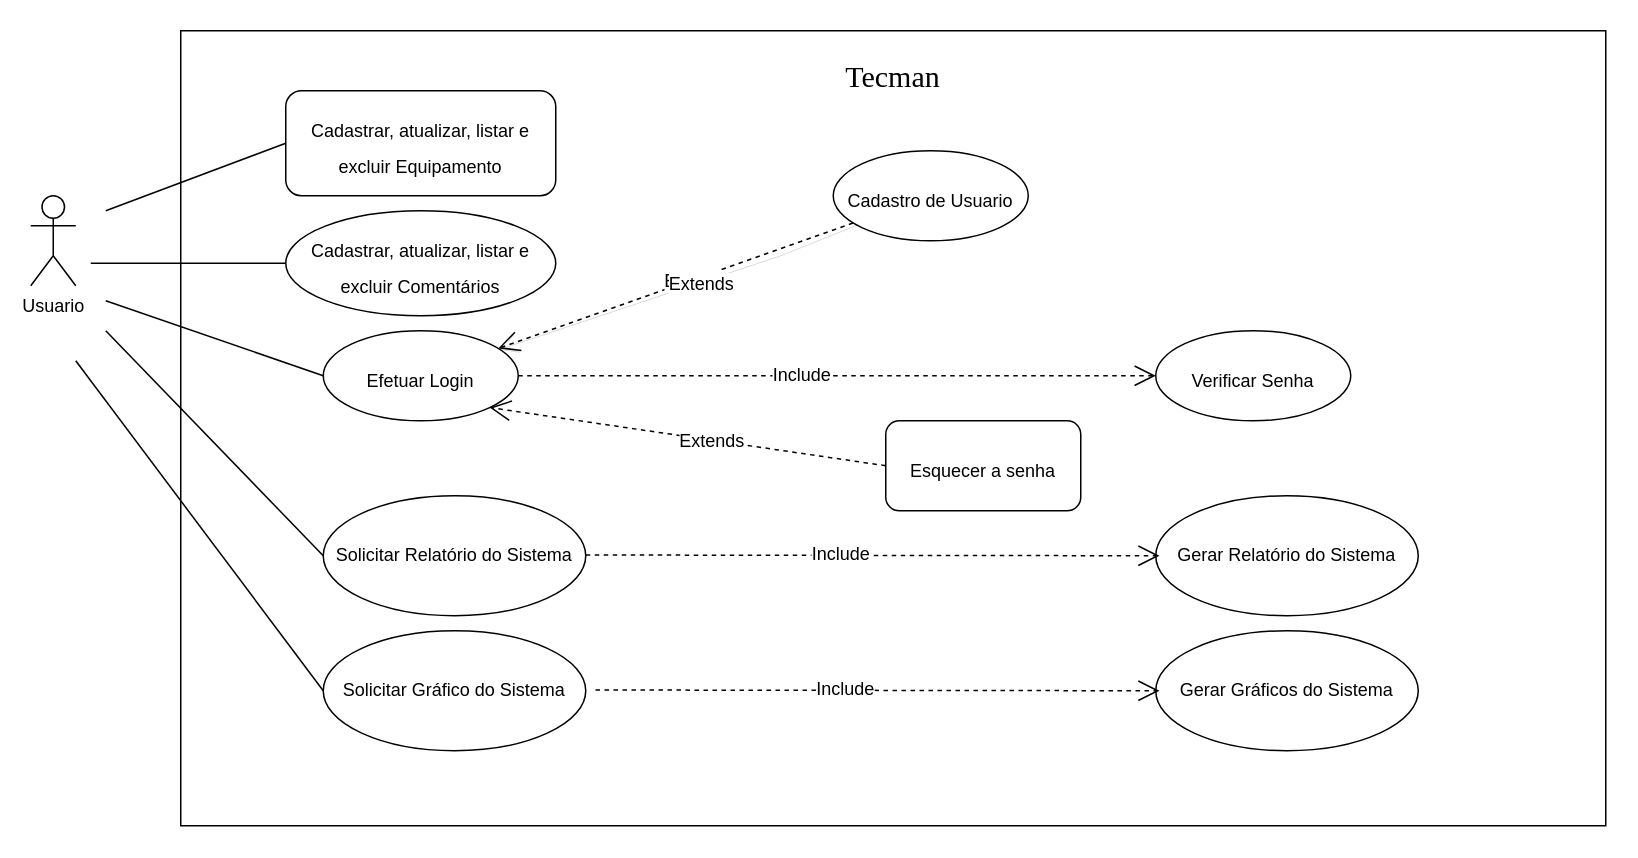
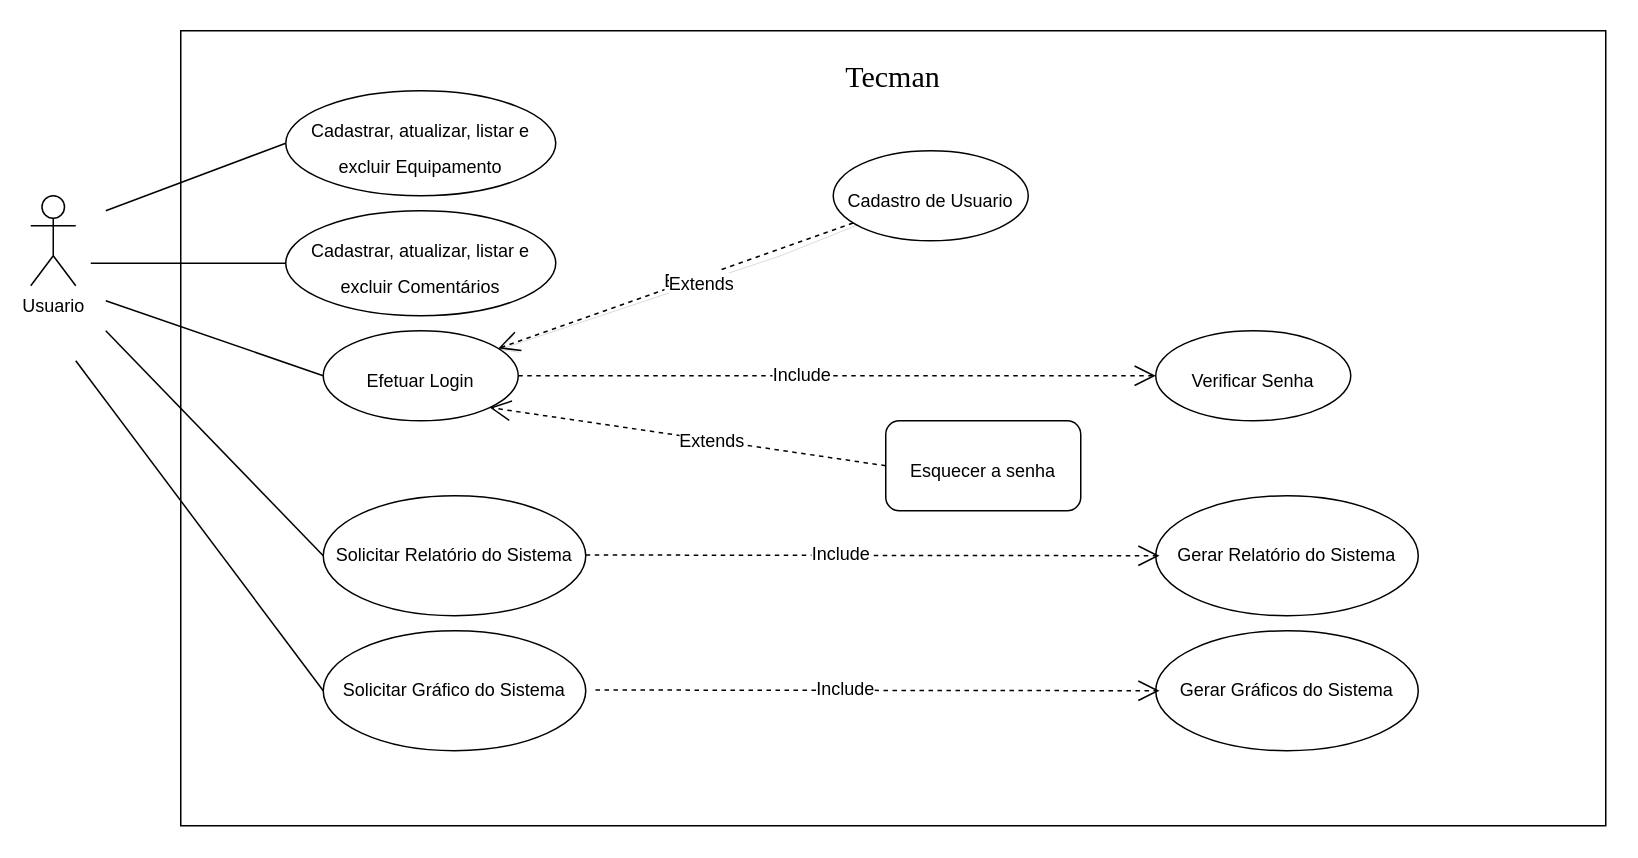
node "Cadastrar, atualizar, listar e excluir Equipamento": shape rounded rectangle -> ellipse
